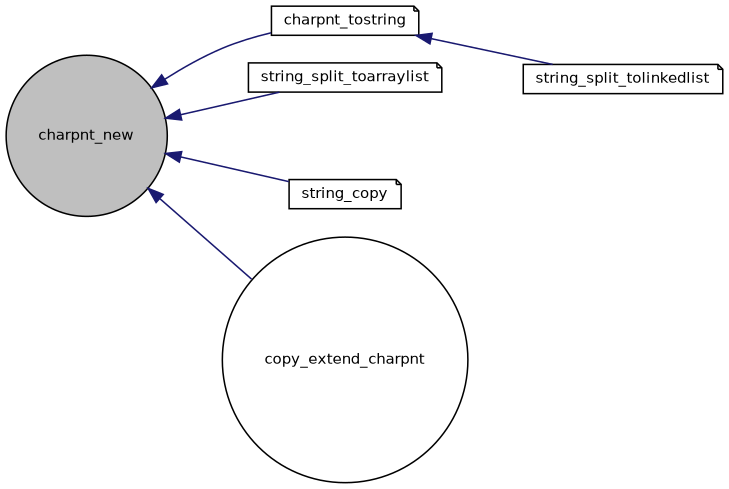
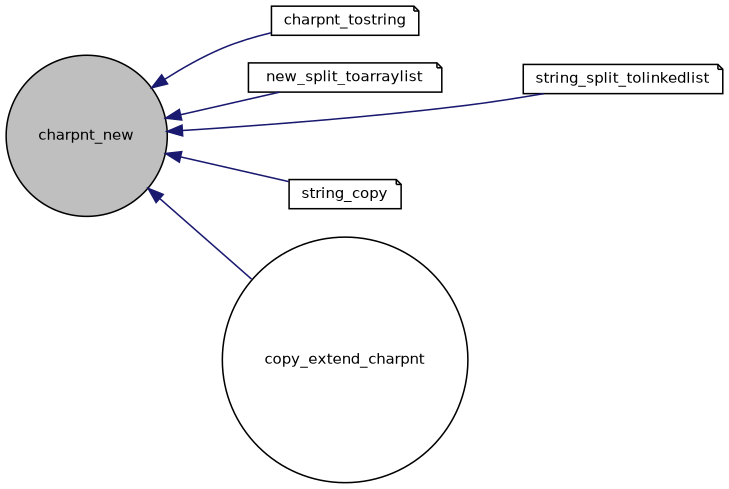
edge "string_split_tolinkedlist" -> "charpnt_tostring": now "string_split_tolinkedlist" -> "charpnt_new"
node "string_split_toarraylist": label "string_split_toarraylist" -> "new_split_toarraylist"
